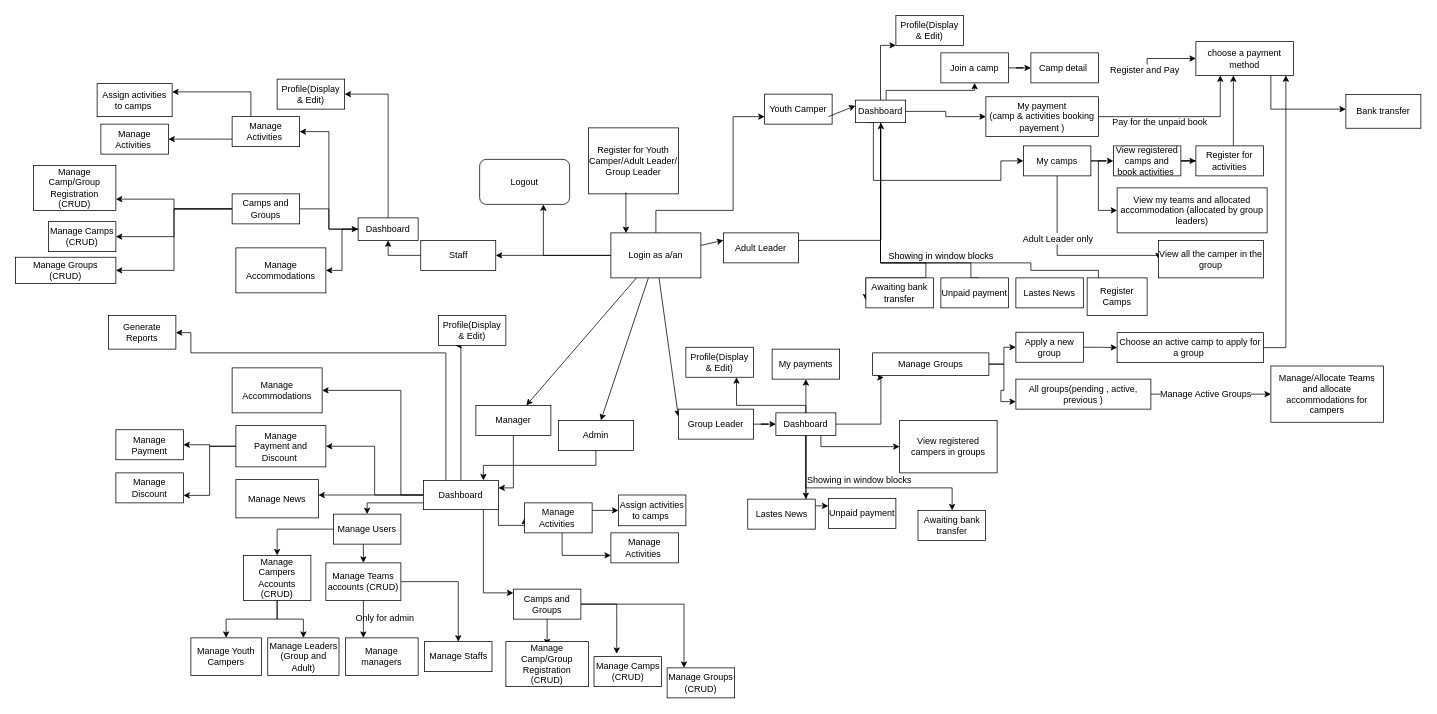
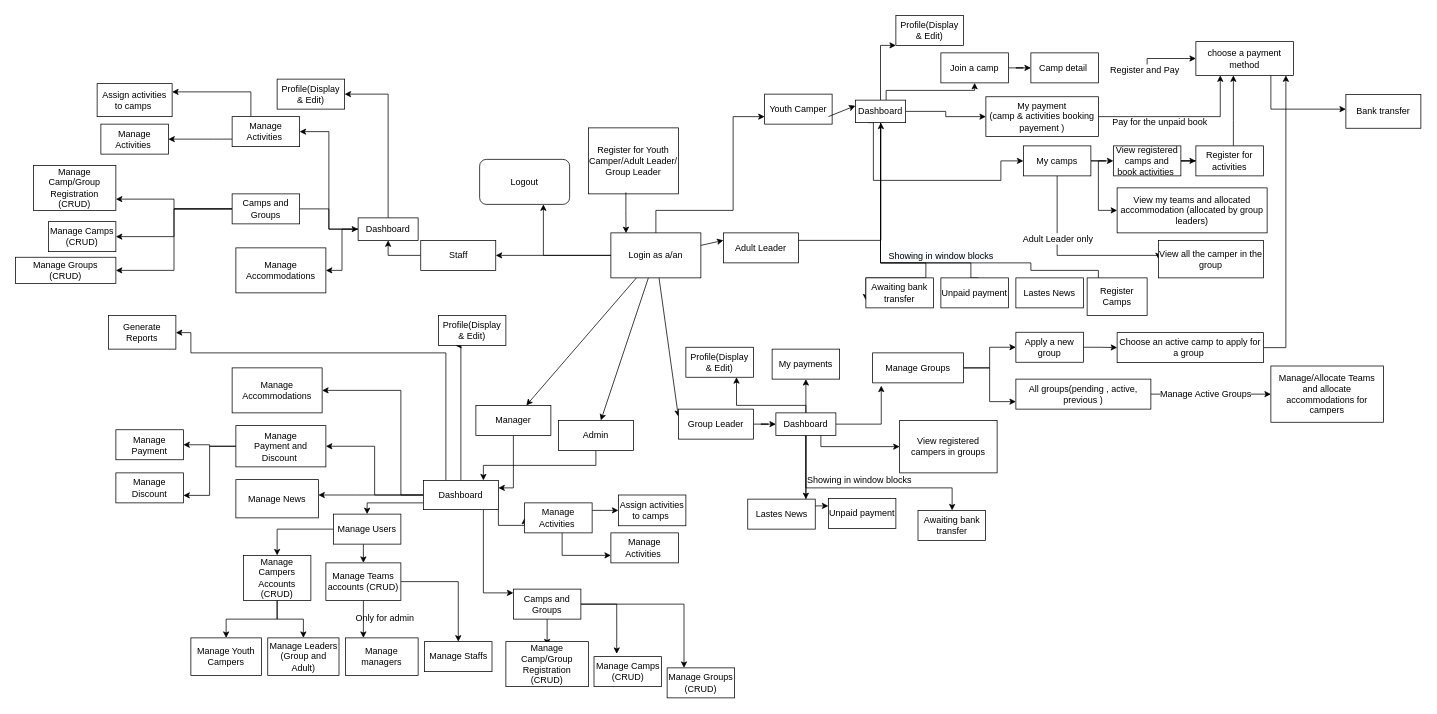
node "Manage Groups": size 116x23 -> 91x30
